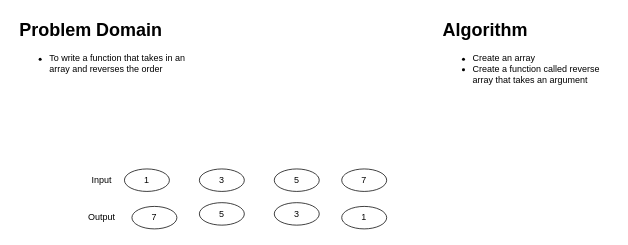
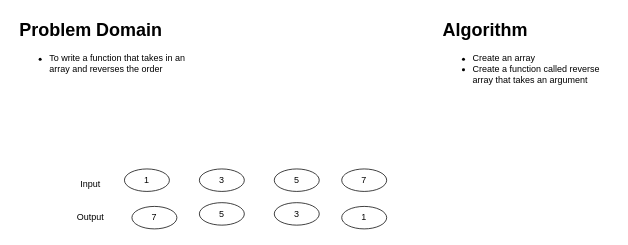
node "Input": moved (102, 180) -> (90, 184)
node "Output": moved (102, 218) -> (90, 218)
